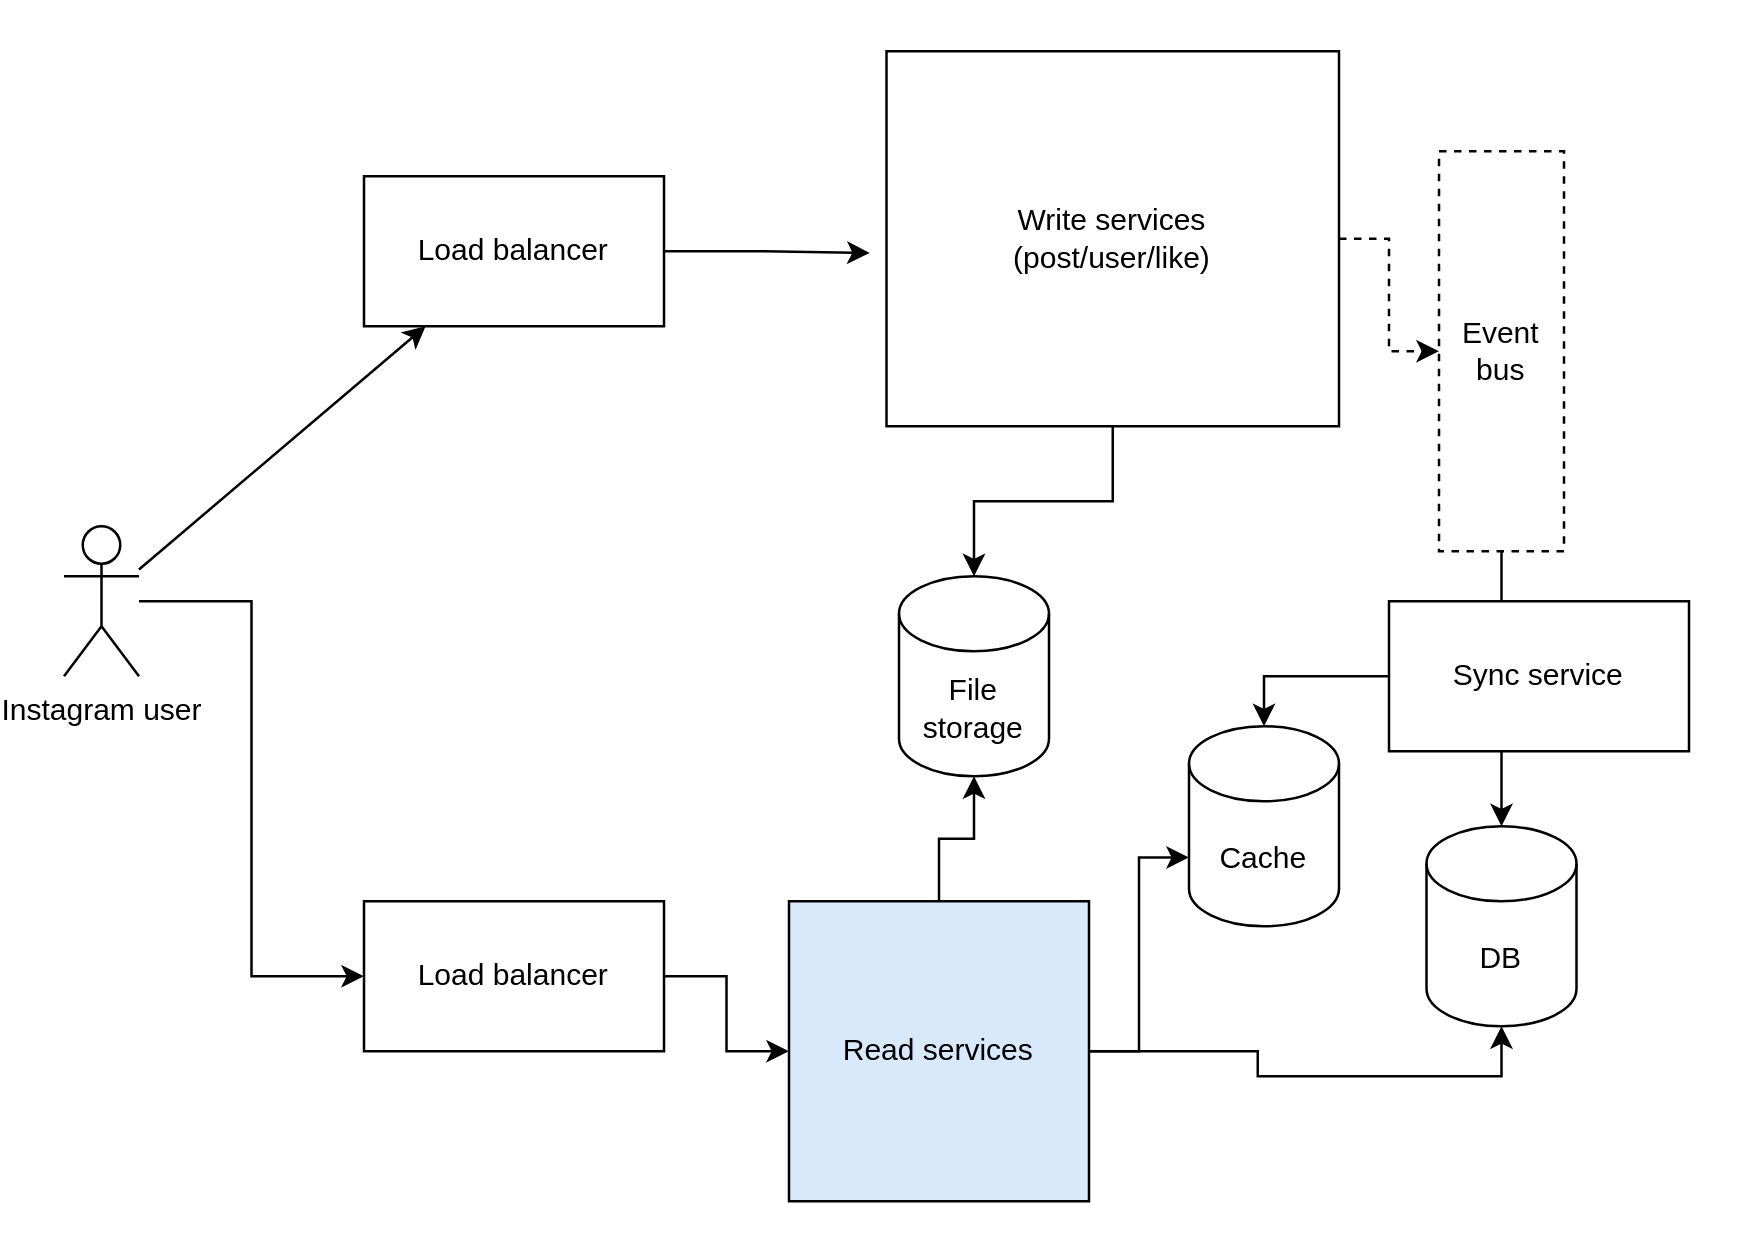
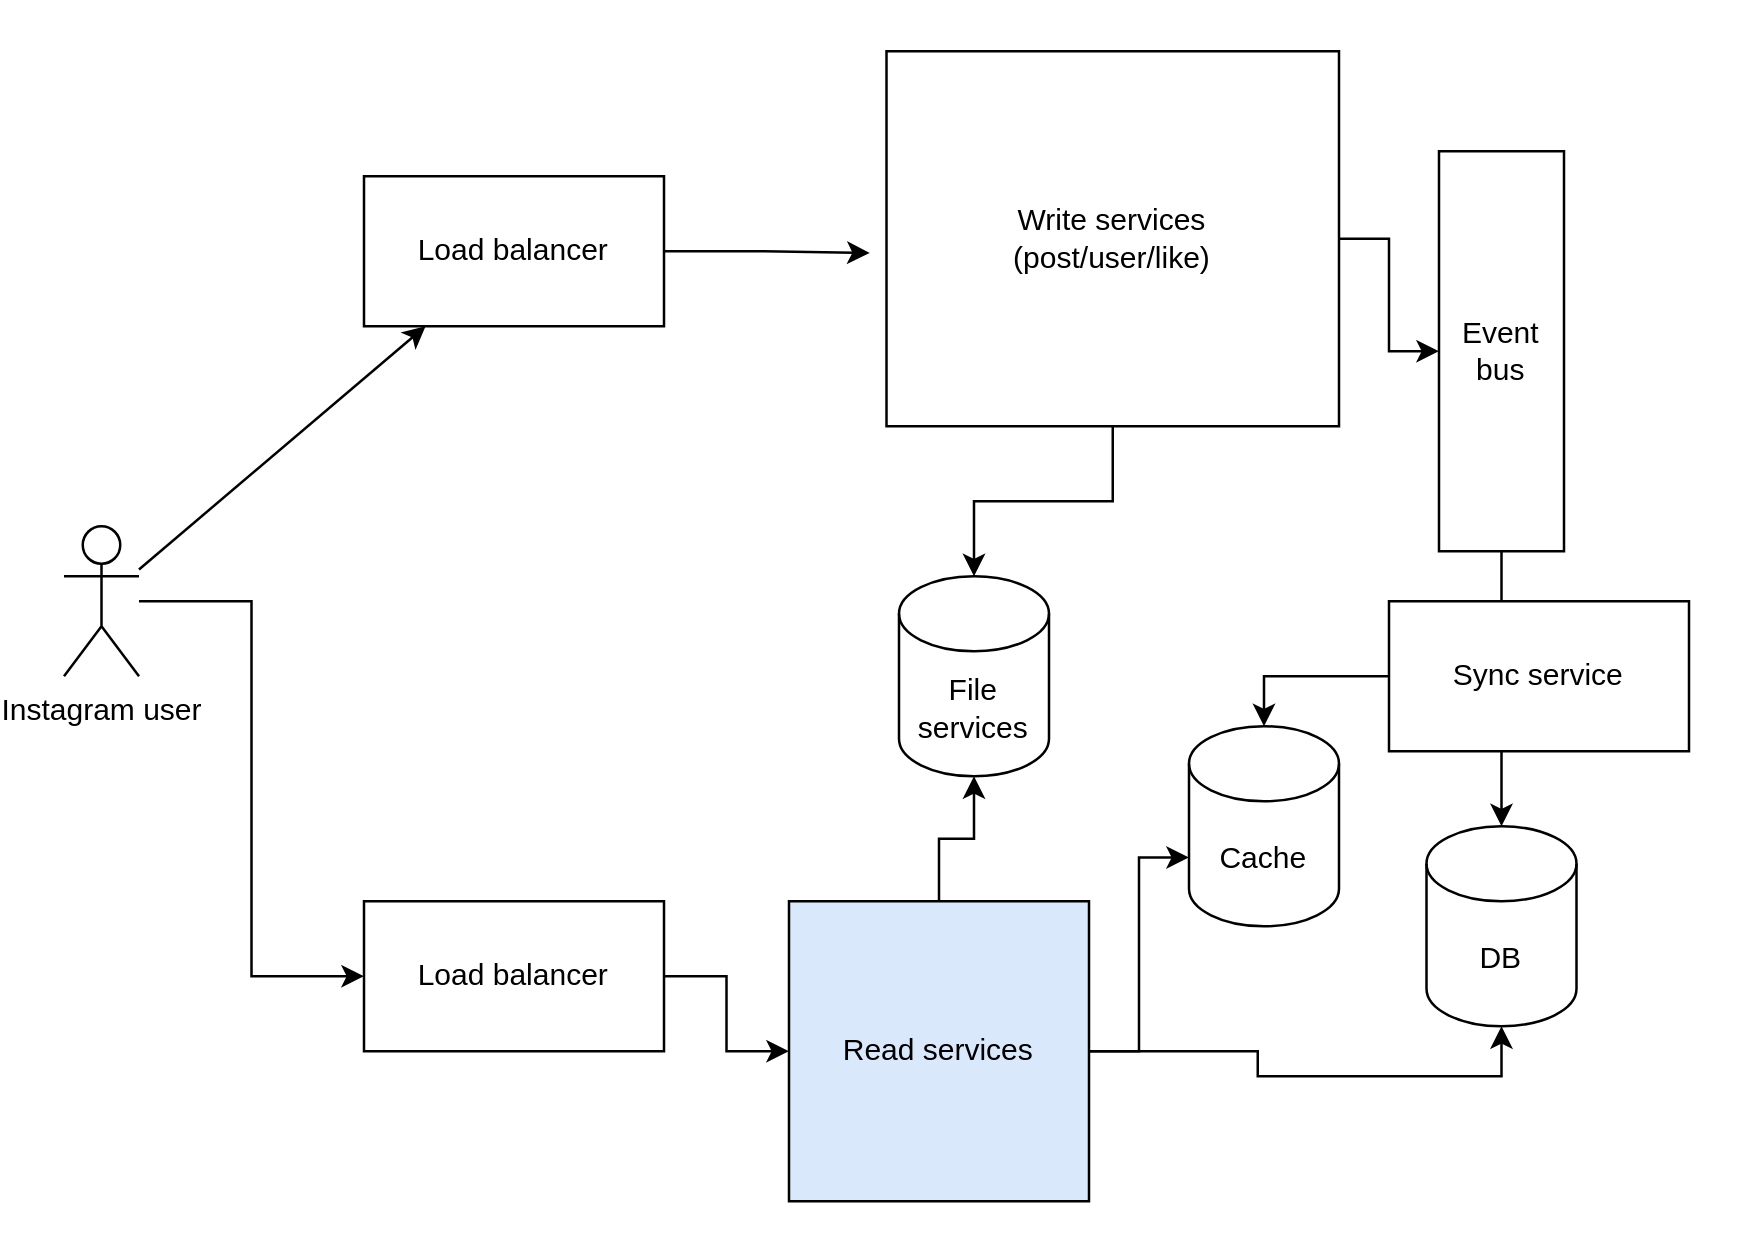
edge "Write services (post/user/like)" -> "Event bus": style dashed -> solid
node "Event bus": style dashed -> solid
node "File storage": label "File storage" -> "File services"
